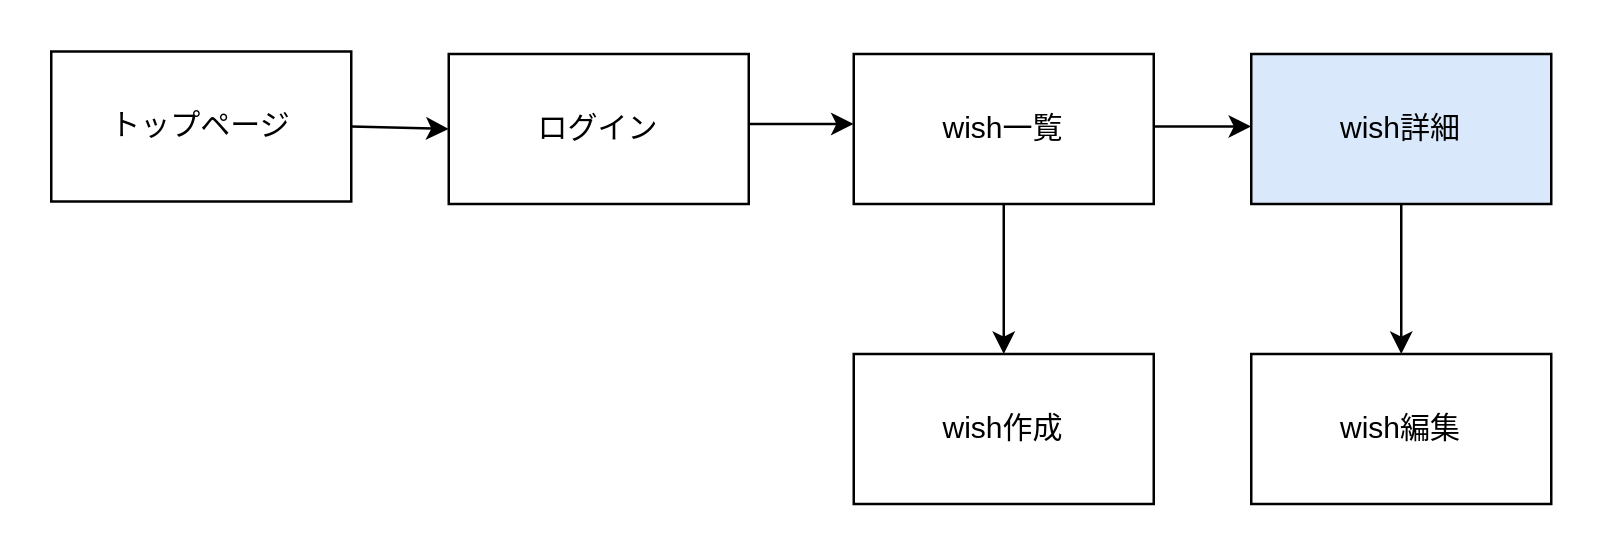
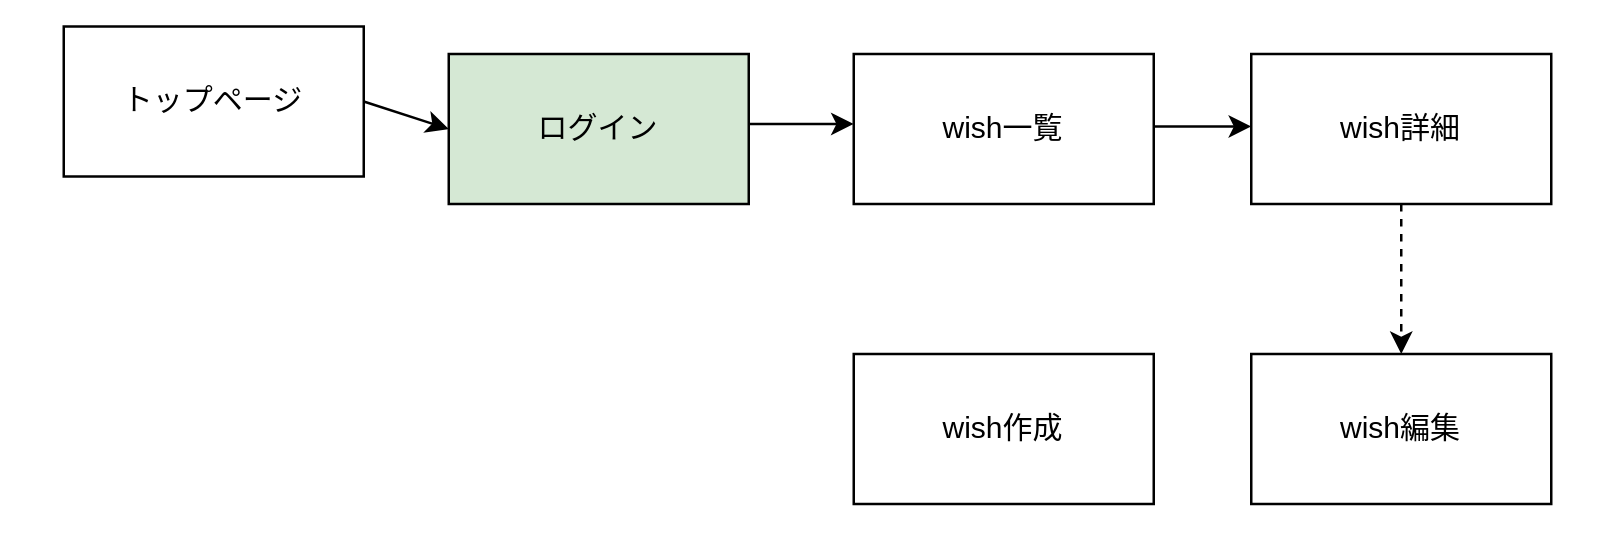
node "トップページ": moved (201, 126) -> (214, 101)
node "ログイン": fillcolor #ffffff -> #d5e8d4
node "wish詳細": fillcolor #dae8fc -> #ffffff
edge "wish一覧" -> "wish作成": removed
edge "wish詳細" -> "wish編集": style solid -> dashed
